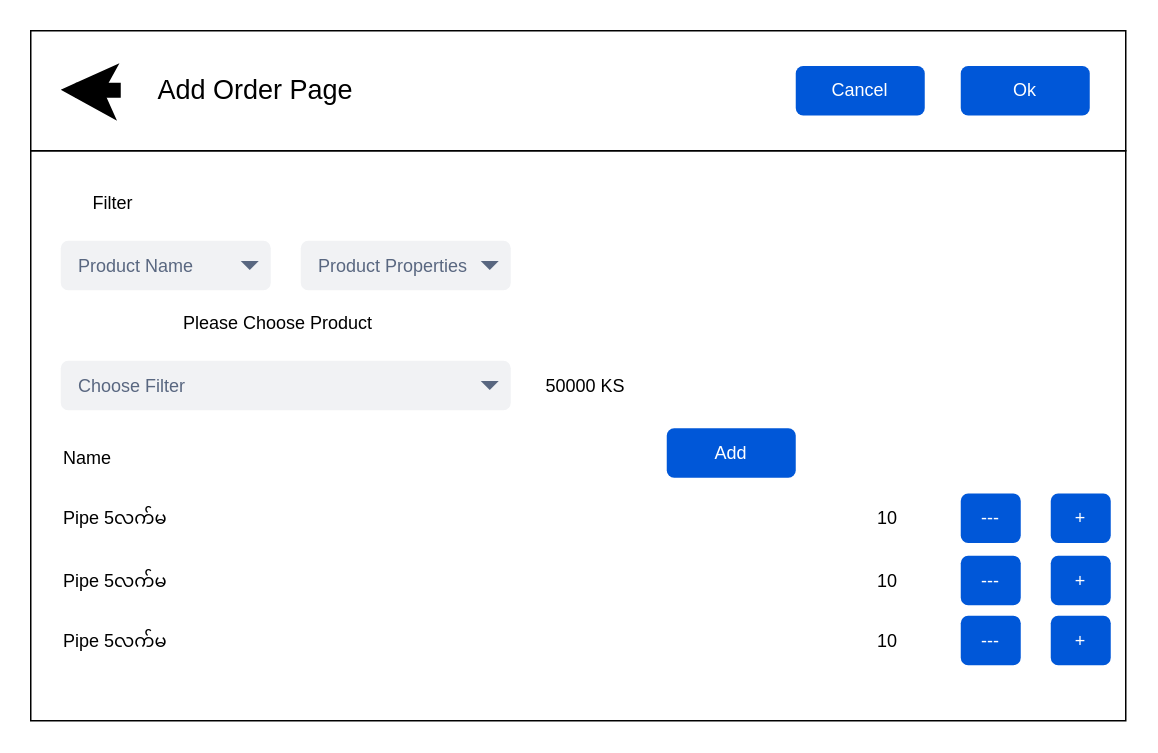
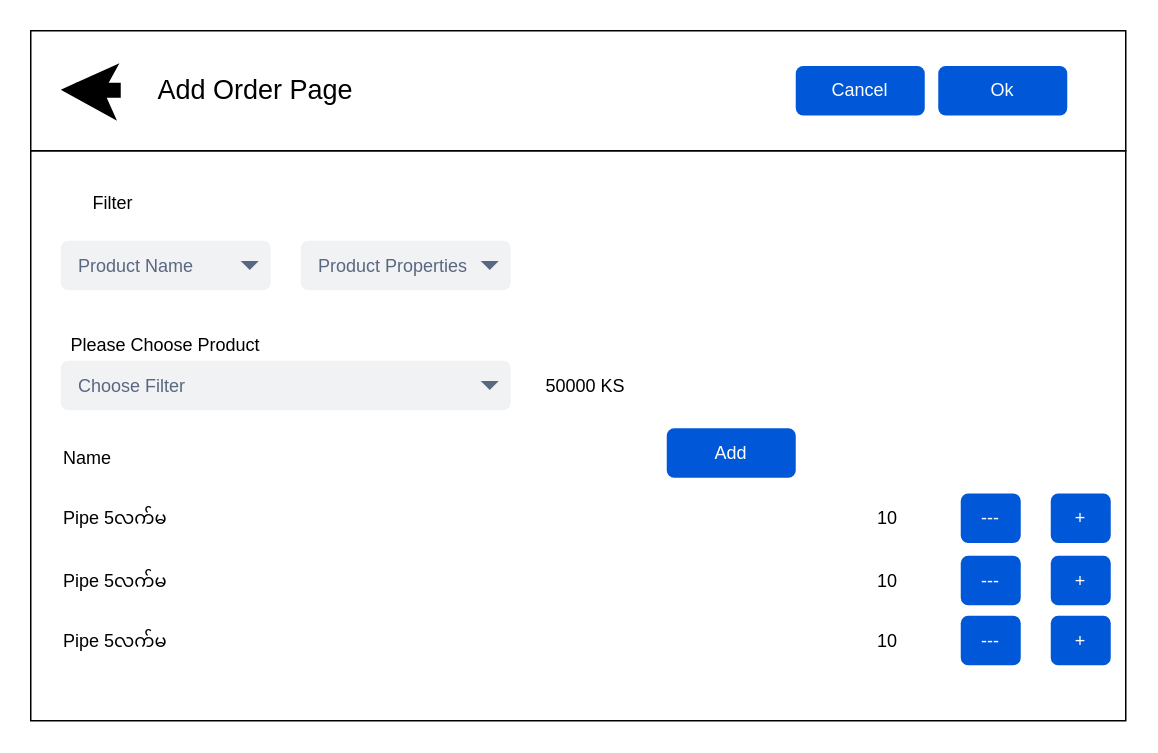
node "Ok": moved (1025, 91) -> (1003, 91)
node "Please Choose Product": moved (278, 323) -> (166, 346)
